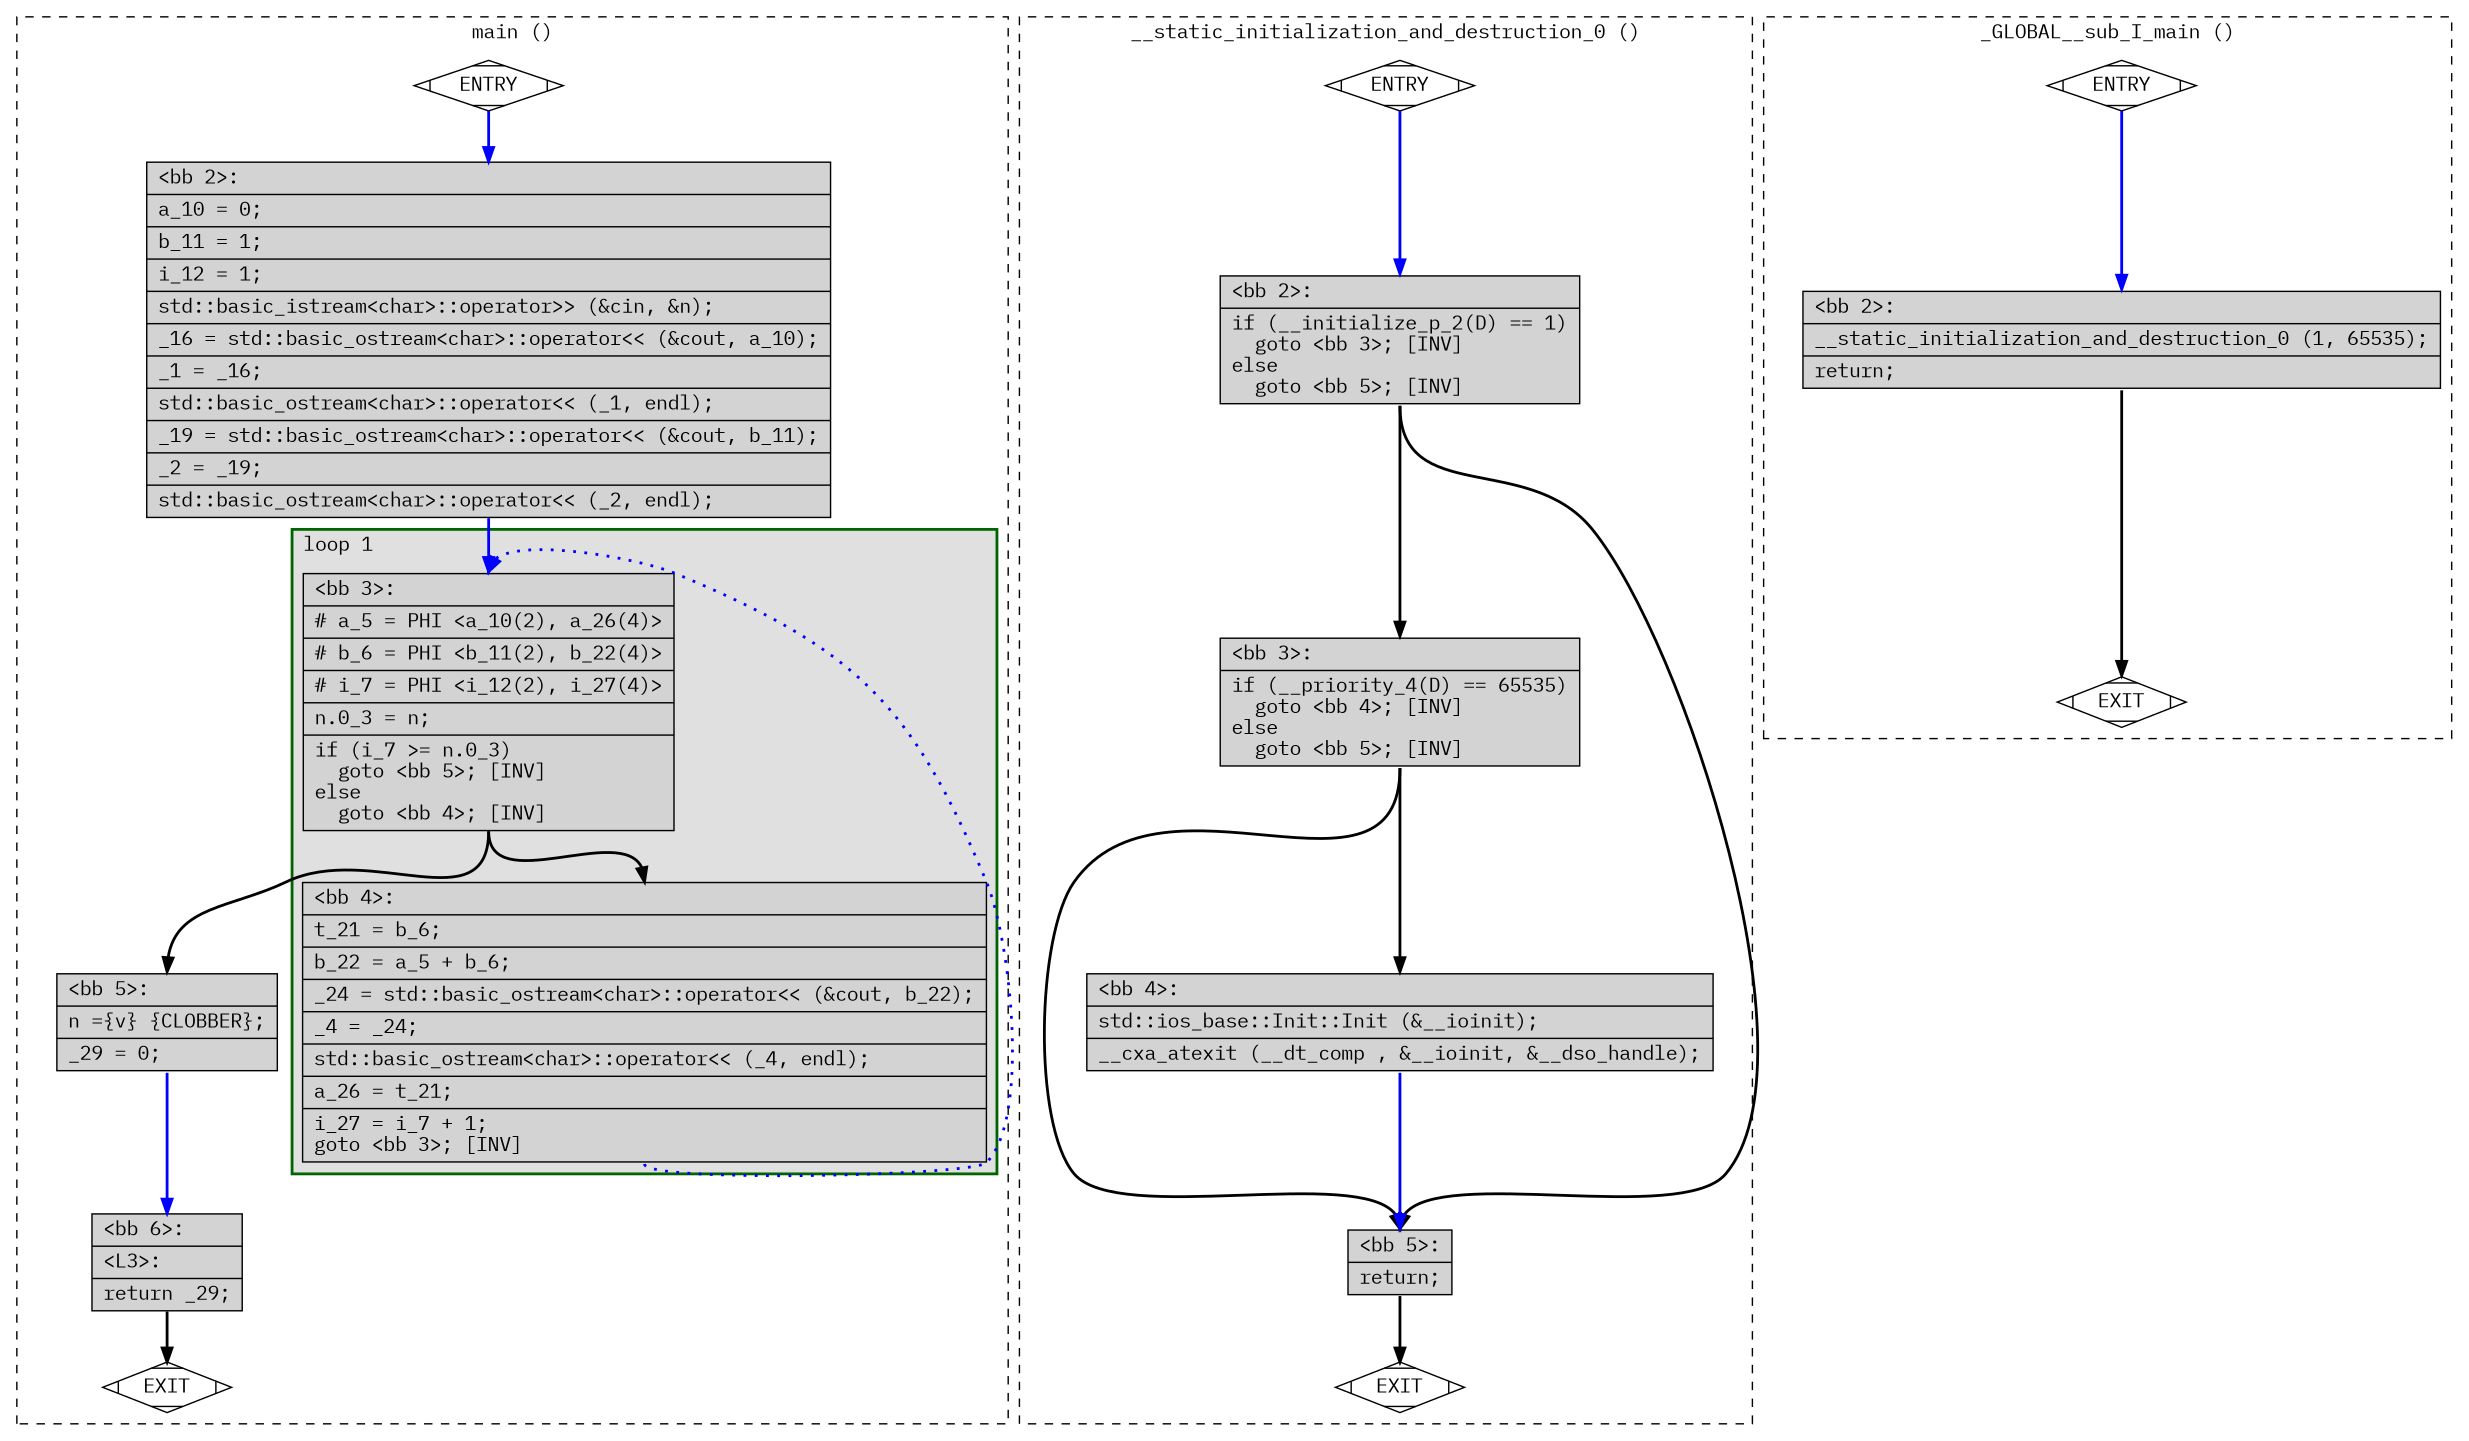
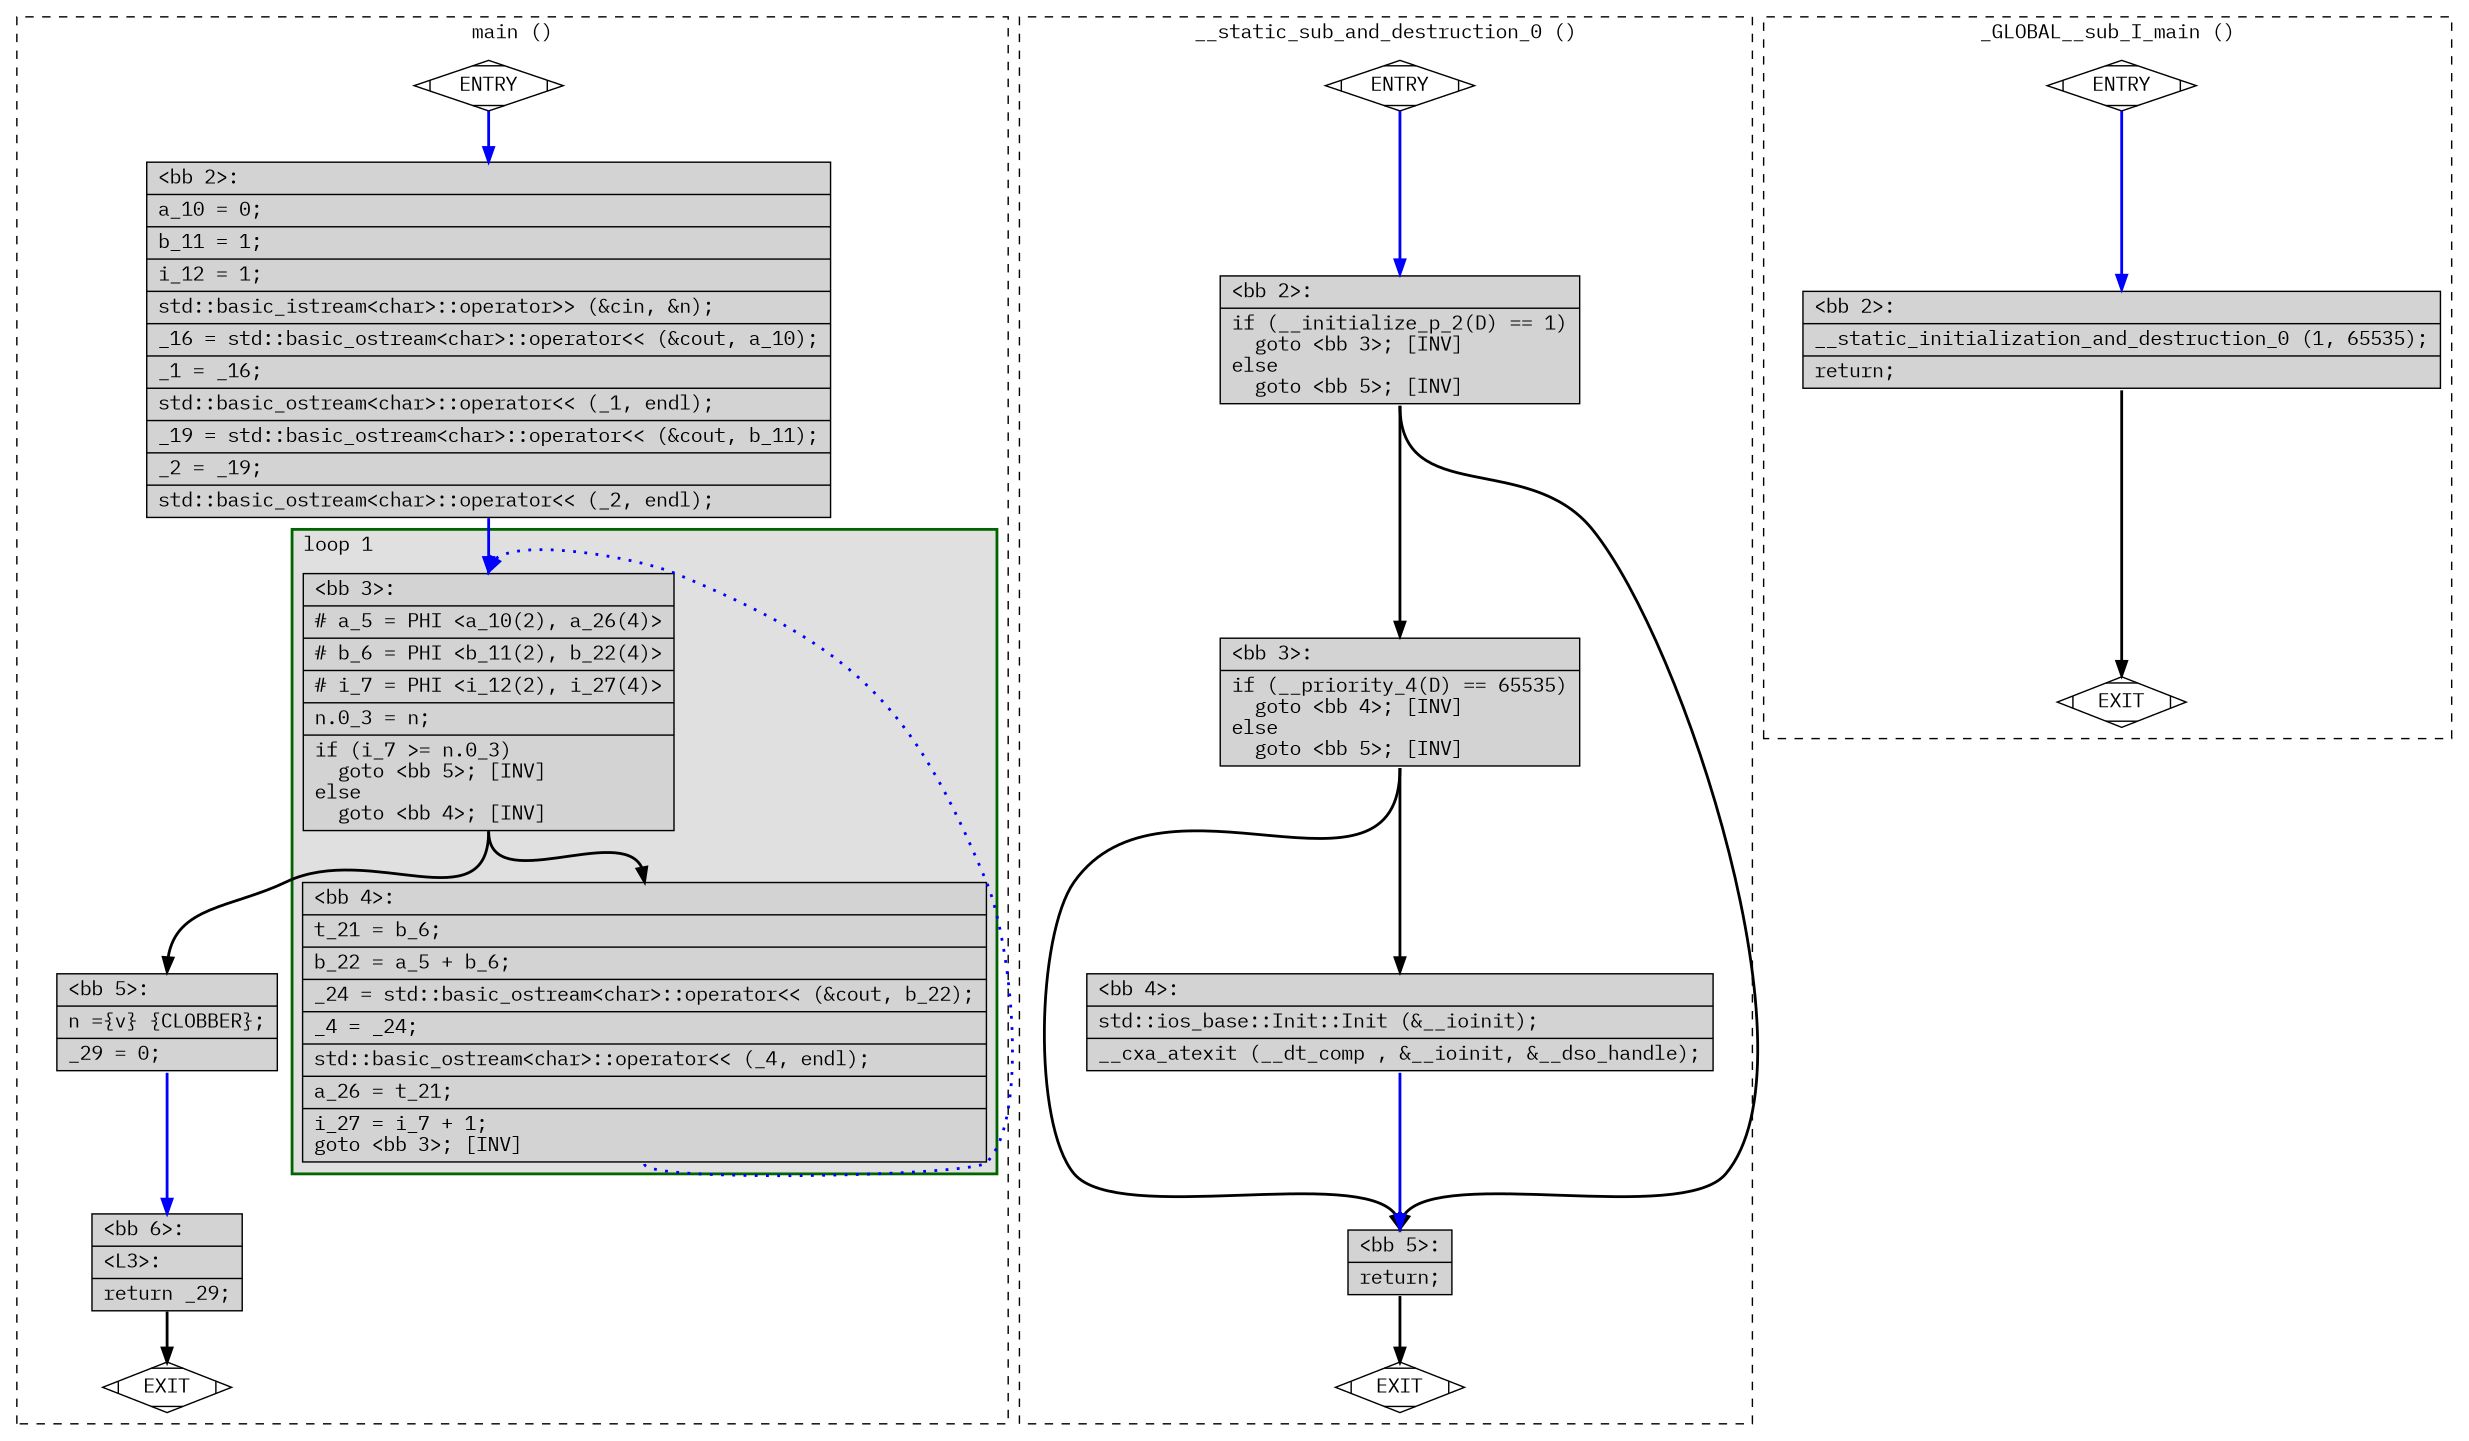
cluster "__static_initialization_and_destruction_0 ()": label "__static_initialization_and_destruction_0 ()" -> "__static_sub_and_destruction_0 ()"
